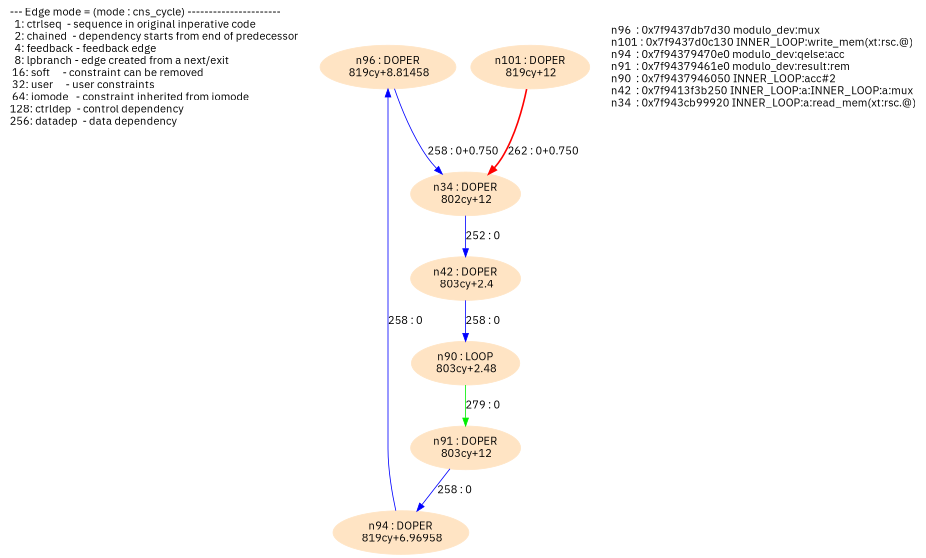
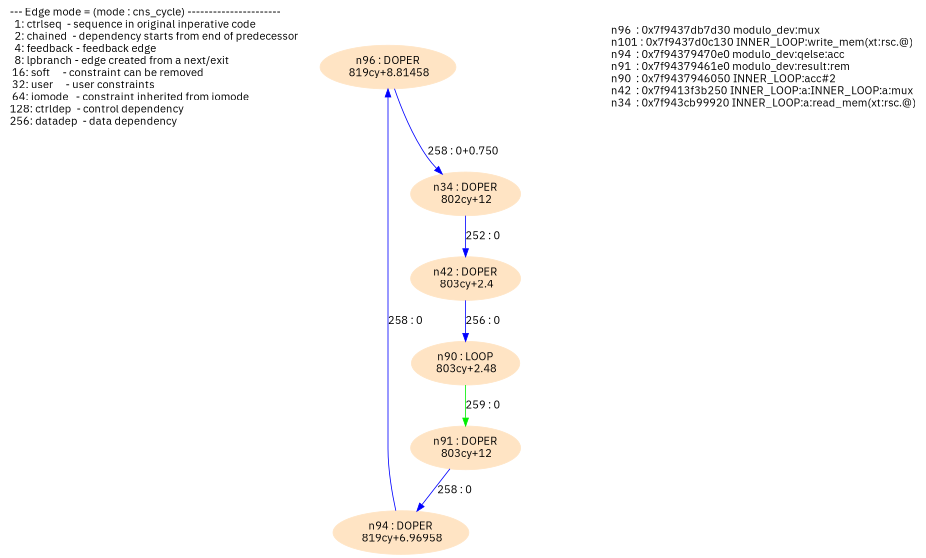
node "n101 : DOPER 819cy+12": removed
edge "n42 : DOPER 803cy+2.4" -> "n90 : LOOP 803cy+2.48": label "258 : 0" -> "256 : 0"
edge "n90 : LOOP 803cy+2.48" -> "n91 : DOPER 803cy+12": label "279 : 0" -> "259 : 0"
